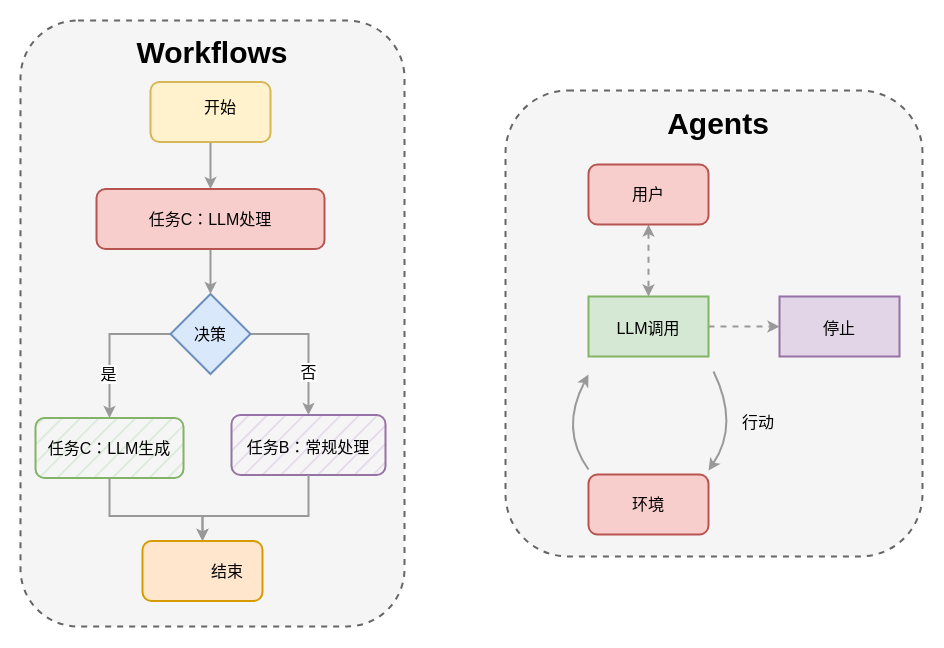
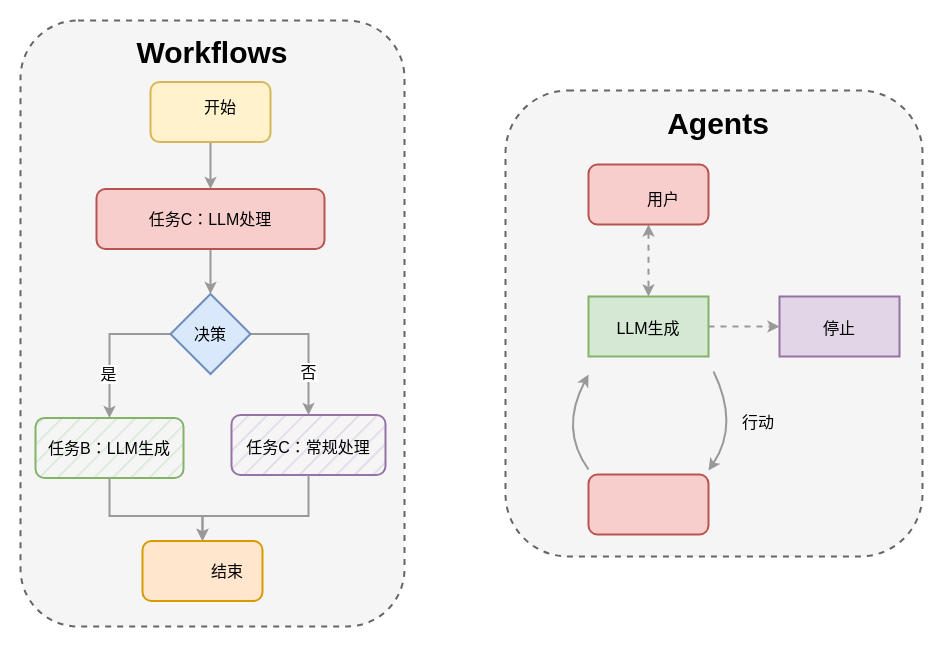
node "用户": moved (649, 195) -> (664, 200)
node "LLM调用": label "LLM调用" -> "LLM生成"
node "任务B：常规处理": label "任务B：常规处理" -> "任务C：常规处理"
node "任务C：LLM生成": label "任务C：LLM生成" -> "任务B：LLM生成"
node "环境": removed
